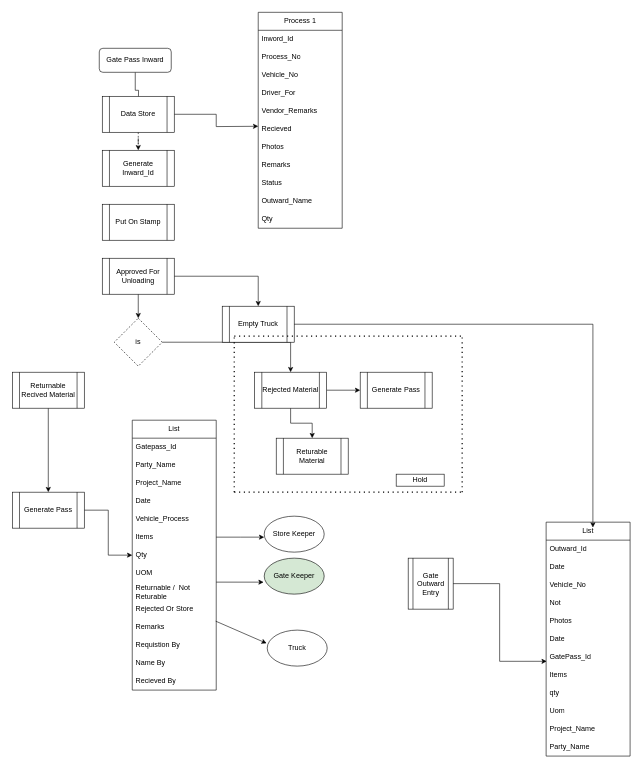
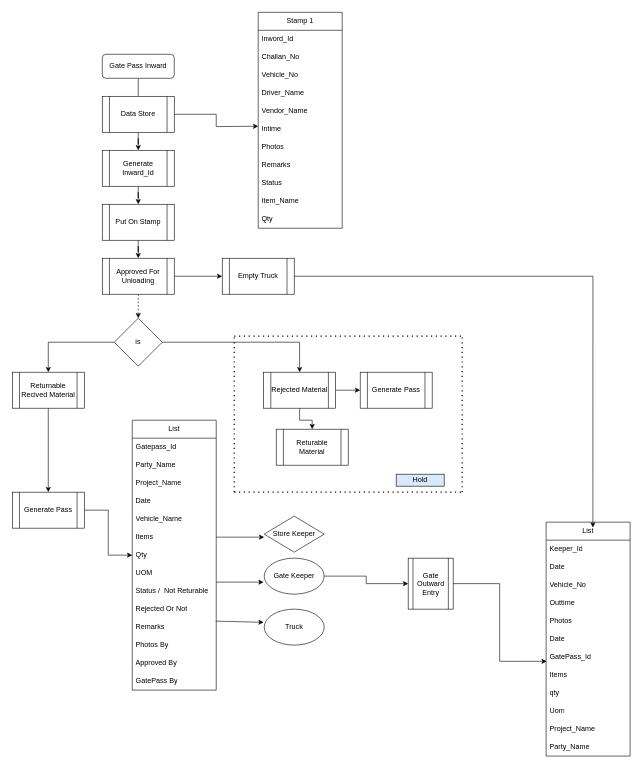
node "Process 1": label "Process 1" -> "Stamp 1"
node "Process_No": label "Process_No" -> "Challan_No"
node "Gate Pass Inward": moved (135, 60) -> (138, 66)
node "Driver_For": label "Driver_For" -> "Driver_Name"
node "Vendor_Remarks": label "Vendor_Remarks" -> "Vendor_Name"
node "Recieved": label "Recieved" -> "Intime"
edge "Data Store" -> "Generate Inward_Id": style dashed -> solid
edge "Generate Inward_Id" -> "Put On Stamp": added
node "Outward_Name": label "Outward_Name" -> "Item_Name"
edge "Put On Stamp" -> "Approved For Unloading": added
edge "Approved For Unloading" -> "is": style solid -> dashed
node "Empty Truck": moved (258, 324) -> (258, 276)
edge "is" -> "Returnable Recived Material": added
node "is": style dashed -> solid
node "Rejected Material": moved (291, 390) -> (300, 390)
node "Returable Material": moved (312, 456) -> (312, 447)
node "Hold": fillcolor #ffffff -> #dae8fc
node "Vehicle_Process": label "Vehicle_Process" -> "Vehicle_Name"
node "Store Keeper": shape ellipse -> diamond
node "Outward_Id": label "Outward_Id" -> "Keeper_Id"
node "Gate Keeper": fillcolor #d5e8d4 -> #ffffff
edge "Gate Keeper" -> "Gate Outward Entry": added
node "Returnable / Not Returable": label "Returnable / Not Returable" -> "Status / Not Returable"
node "Not": label "Not" -> "Outtime"
node "Rejected Or Store": label "Rejected Or Store" -> "Rejected Or Not"
node "Requistion By": label "Requistion By" -> "Photos By"
node "Truck": moved (297, 648) -> (294, 627)
node "Name By": label "Name By" -> "Approved By"
node "Recieved By": label "Recieved By" -> "GatePass By"
